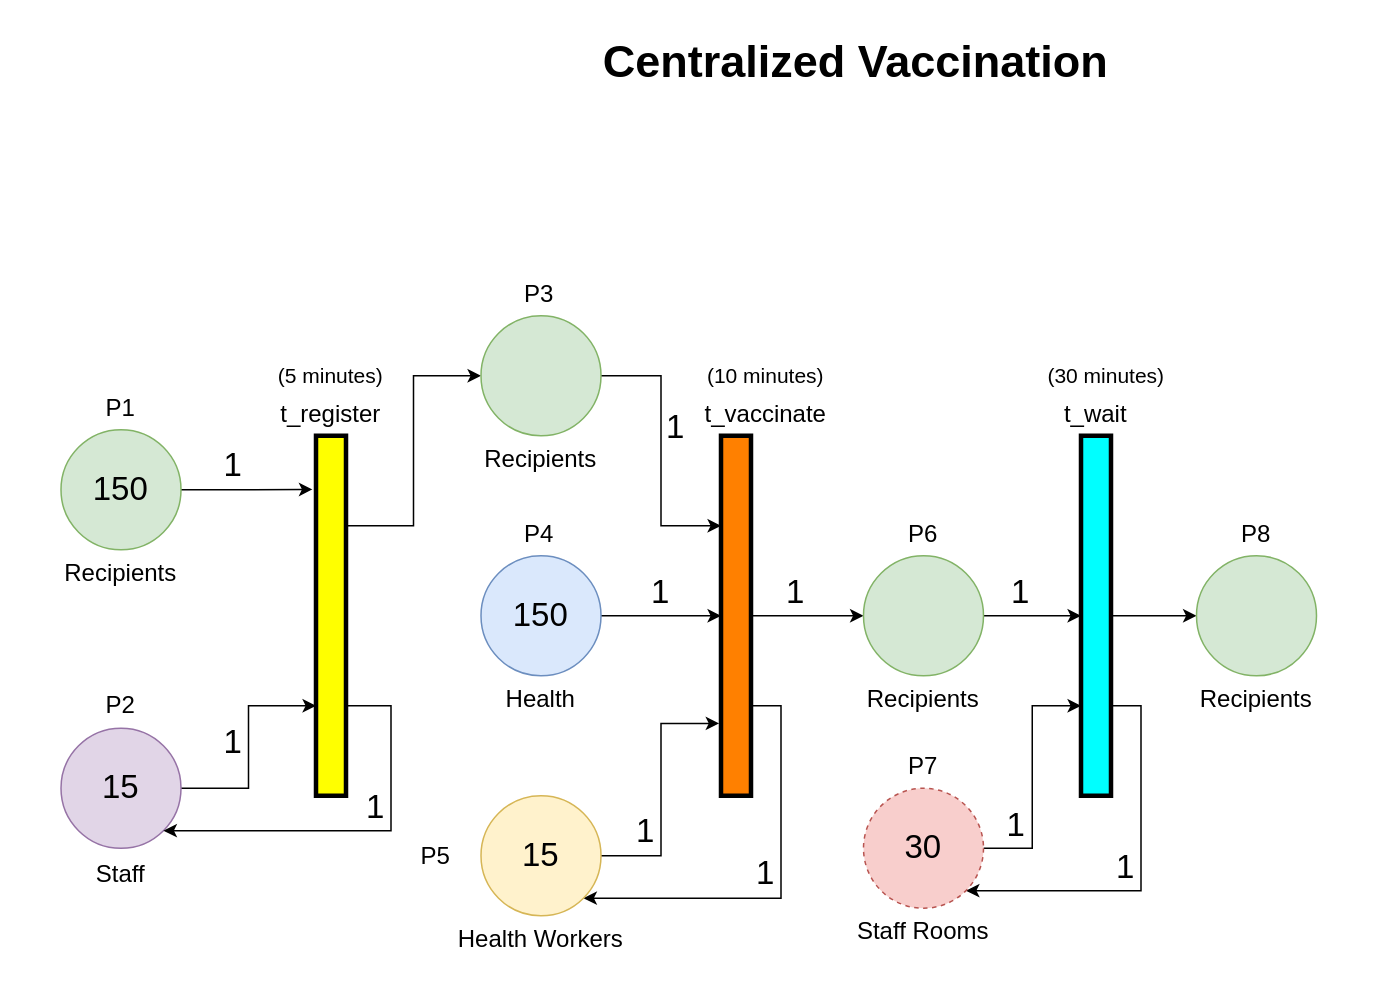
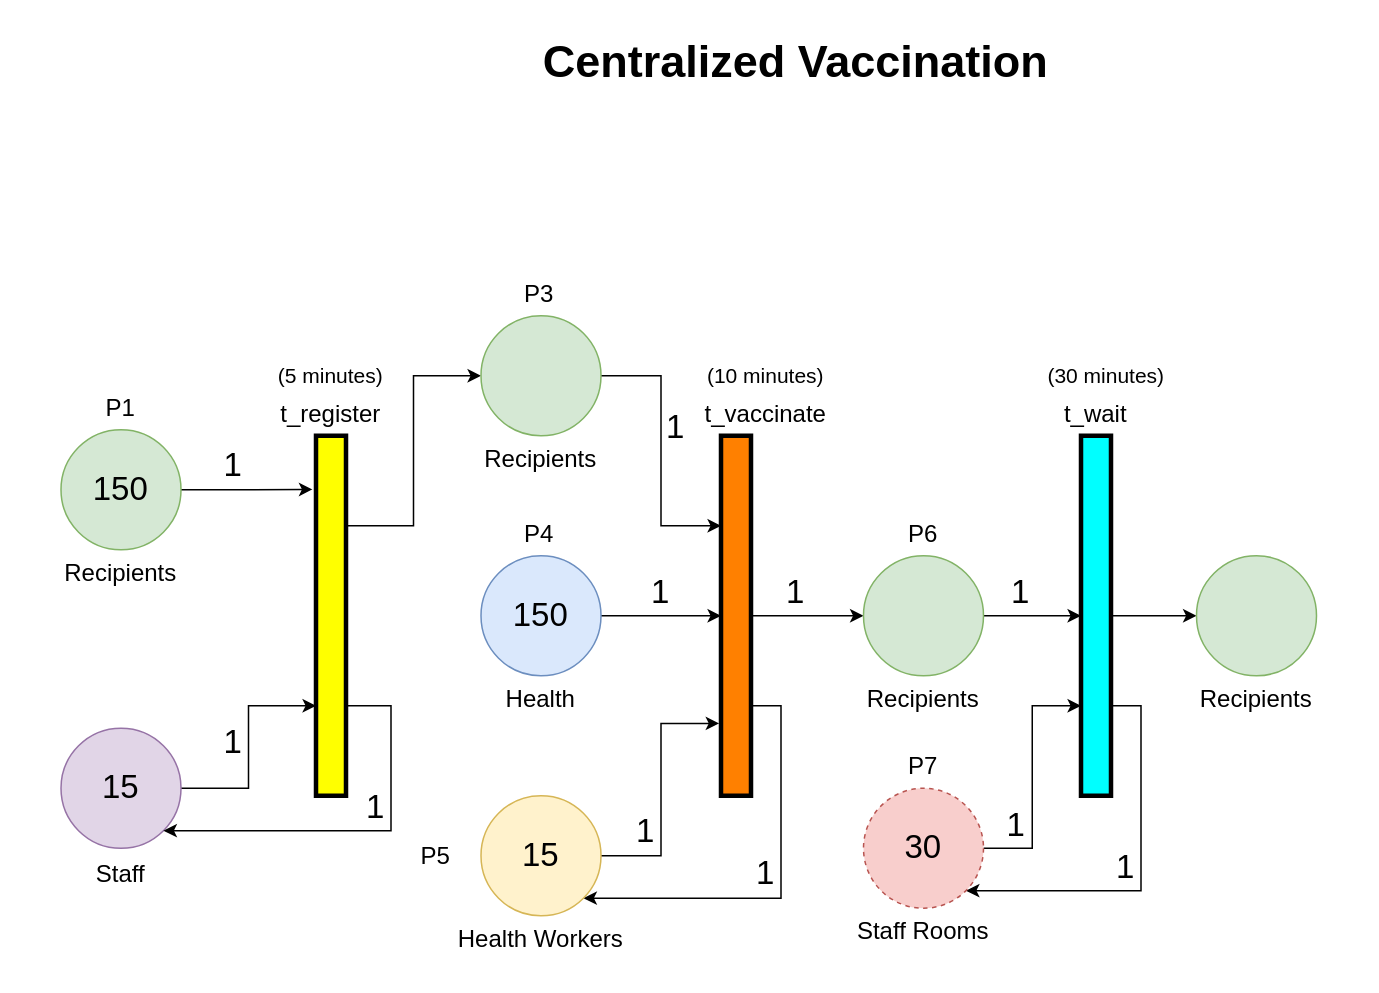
node "Centralized Vaccination": moved (856, 61) -> (796, 61)
node "P8": removed
node "P2": removed
